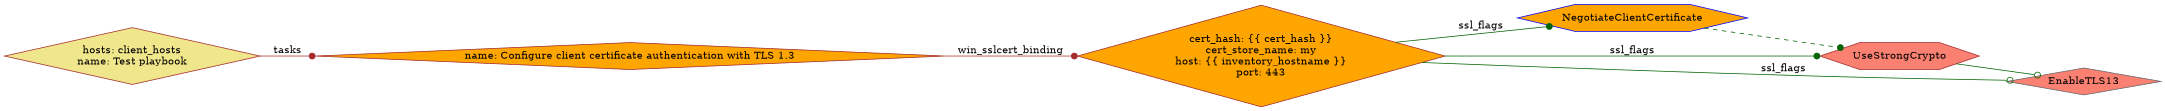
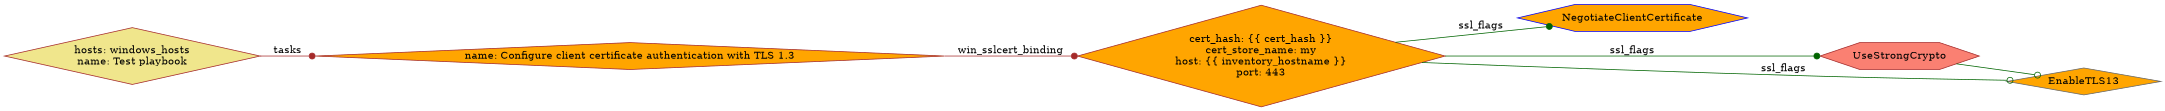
edge "NegotiateClientCertificate" -> "UseStrongCrypto": removed
node "hosts: client_hosts name: Test playbook": label "hosts: client_hosts name: Test playbook" -> "hosts: windows_hosts name: Test playbook"
node "EnableTLS13": fillcolor salmon -> orange
